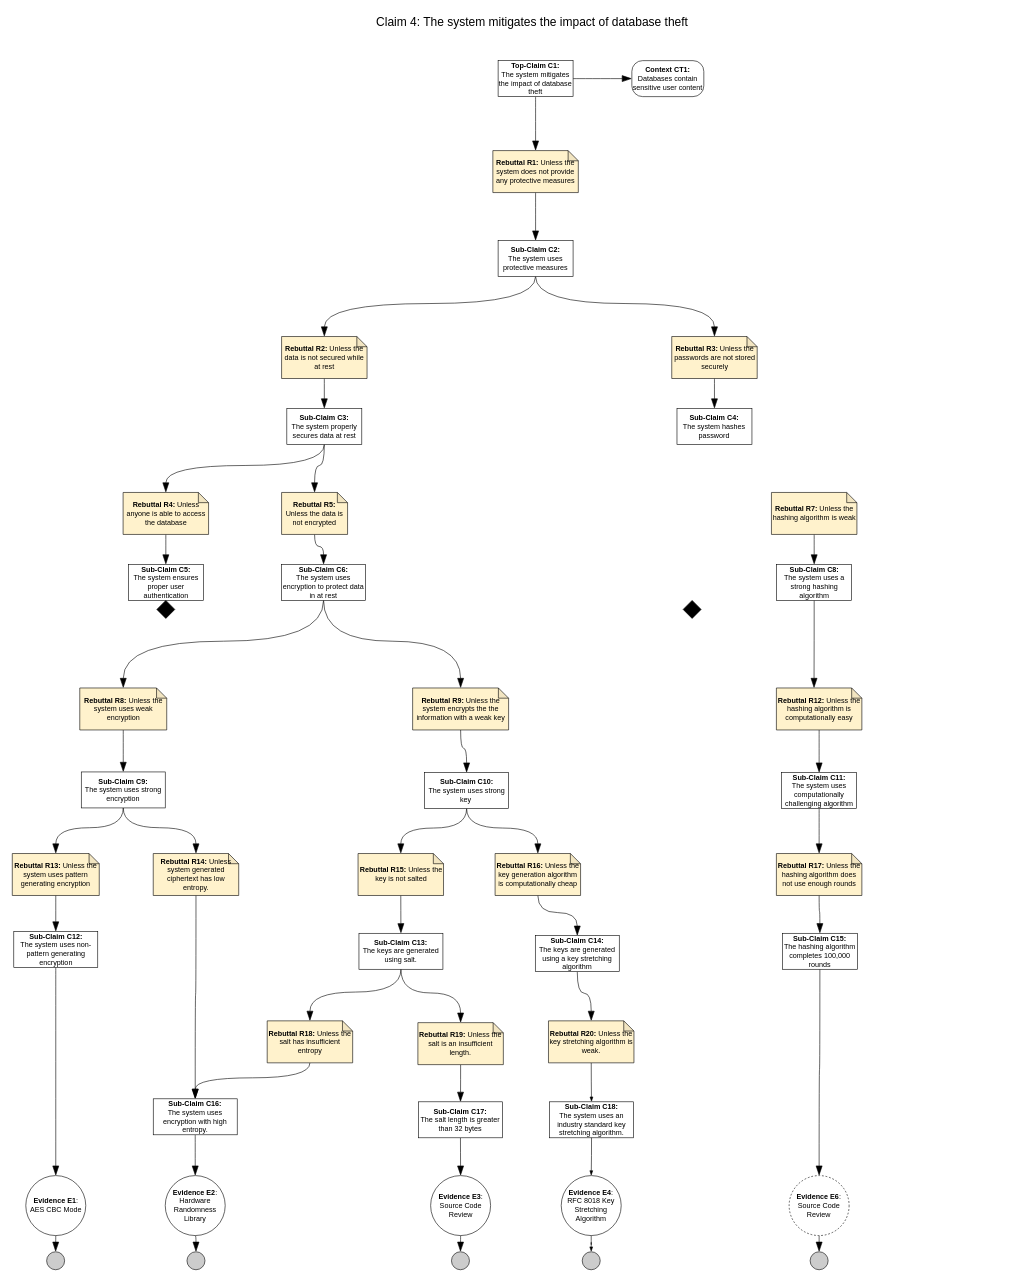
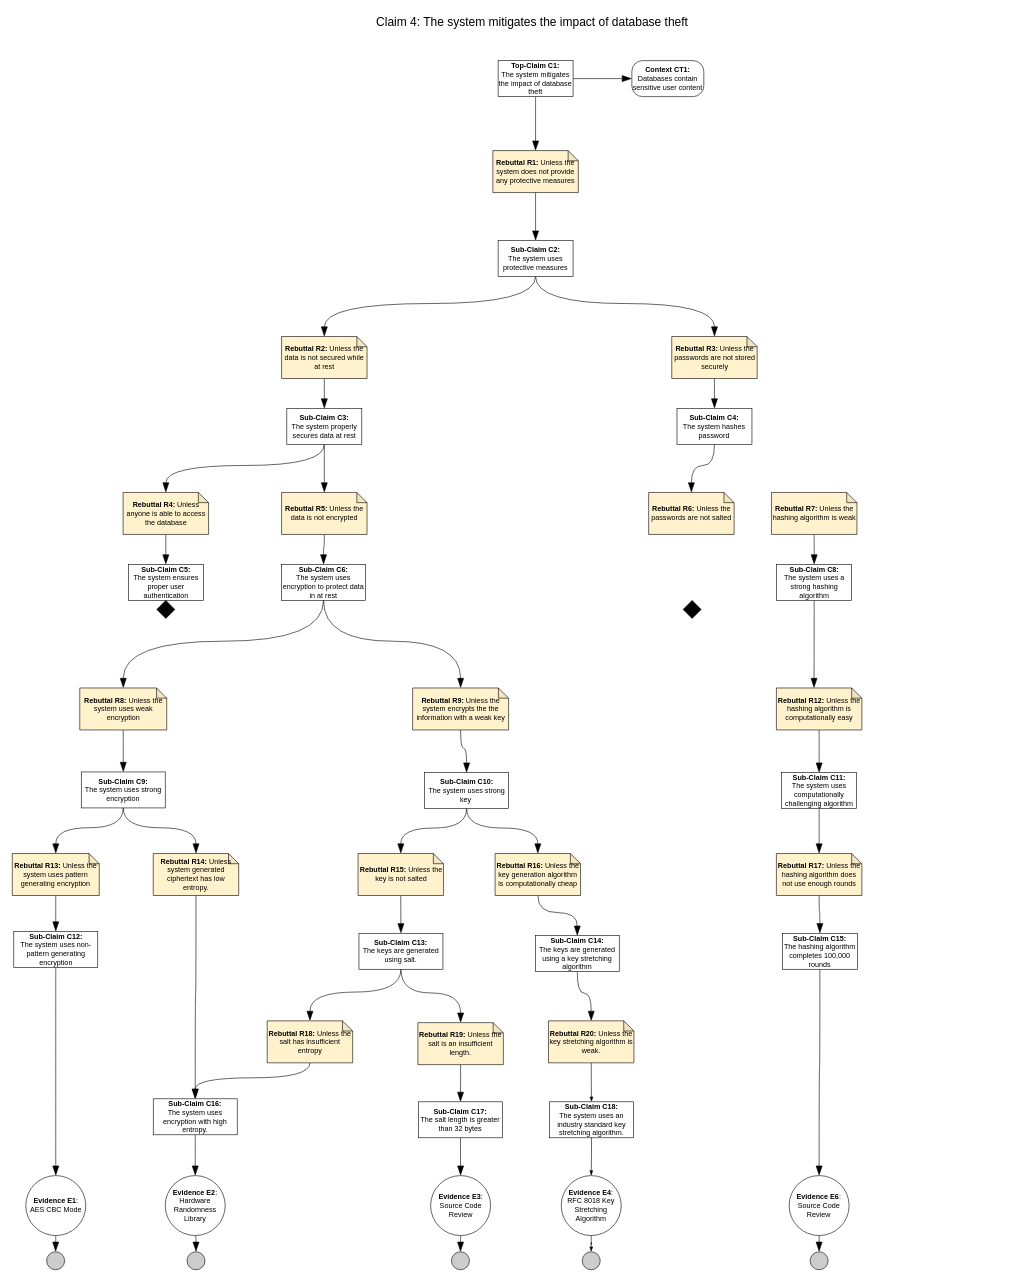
edge "Sub-Claim C4: The system hashes password" -> "Rebuttal R6: Unless the passwords are not salted": added
node "Rebuttal R5: Unless the data is not encrypted": size 66x42 -> 86x42
node "Rebuttal R6: Unless the passwords are not salted": added
node "Evidence E6: Source Code Review": style dashed -> solid
